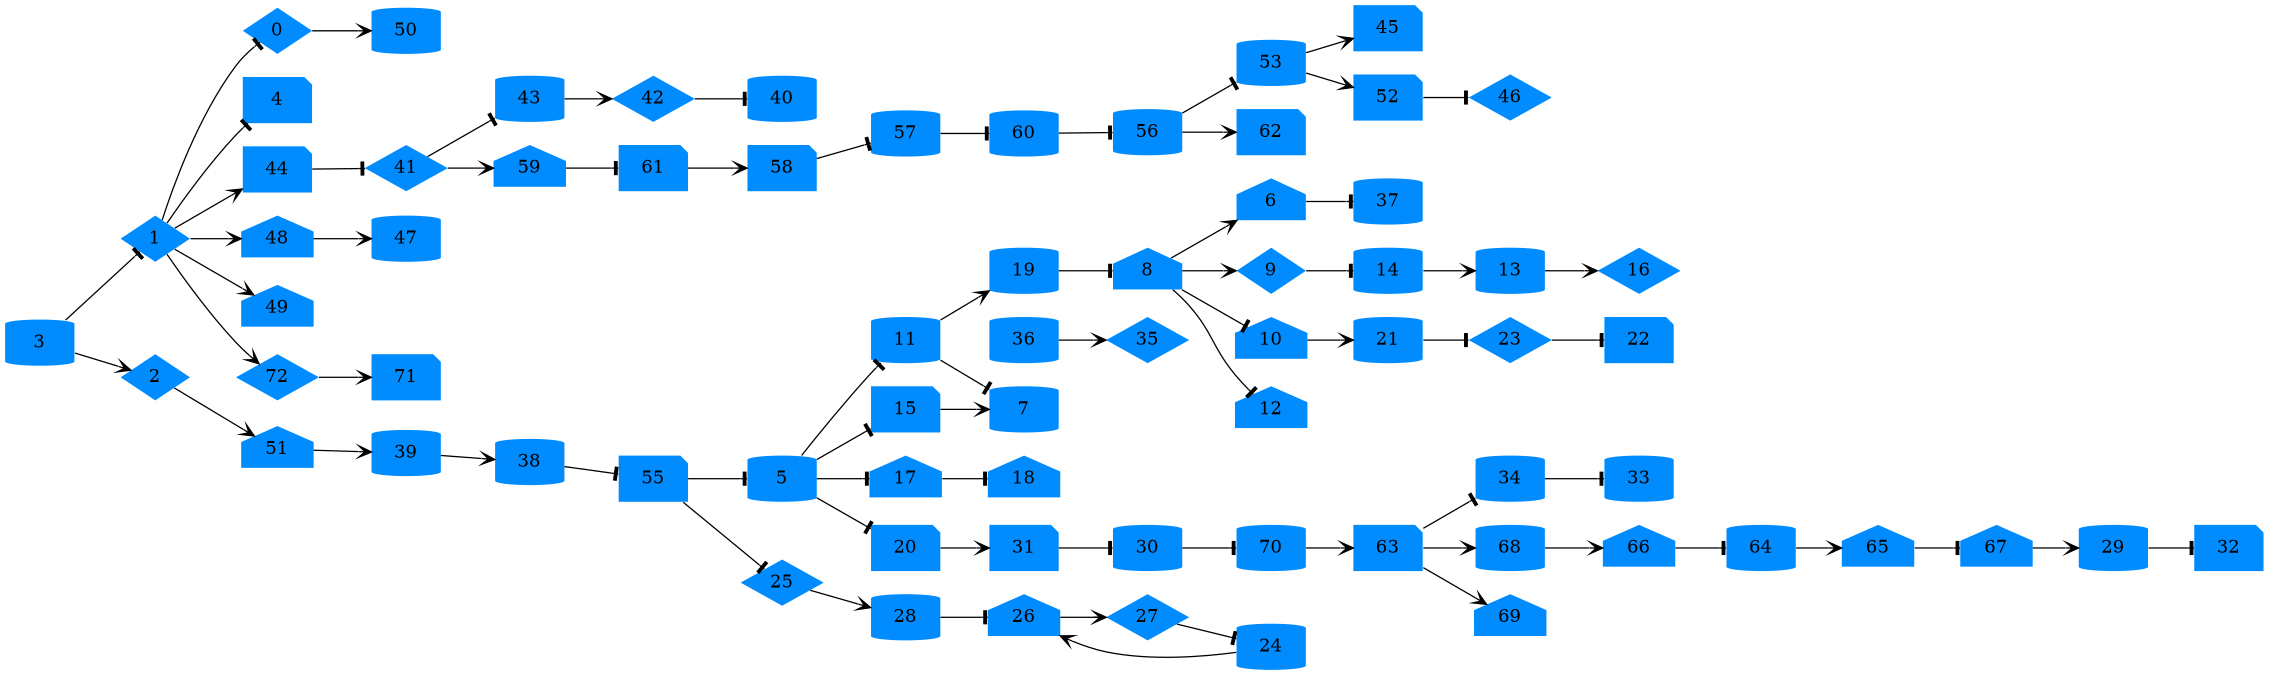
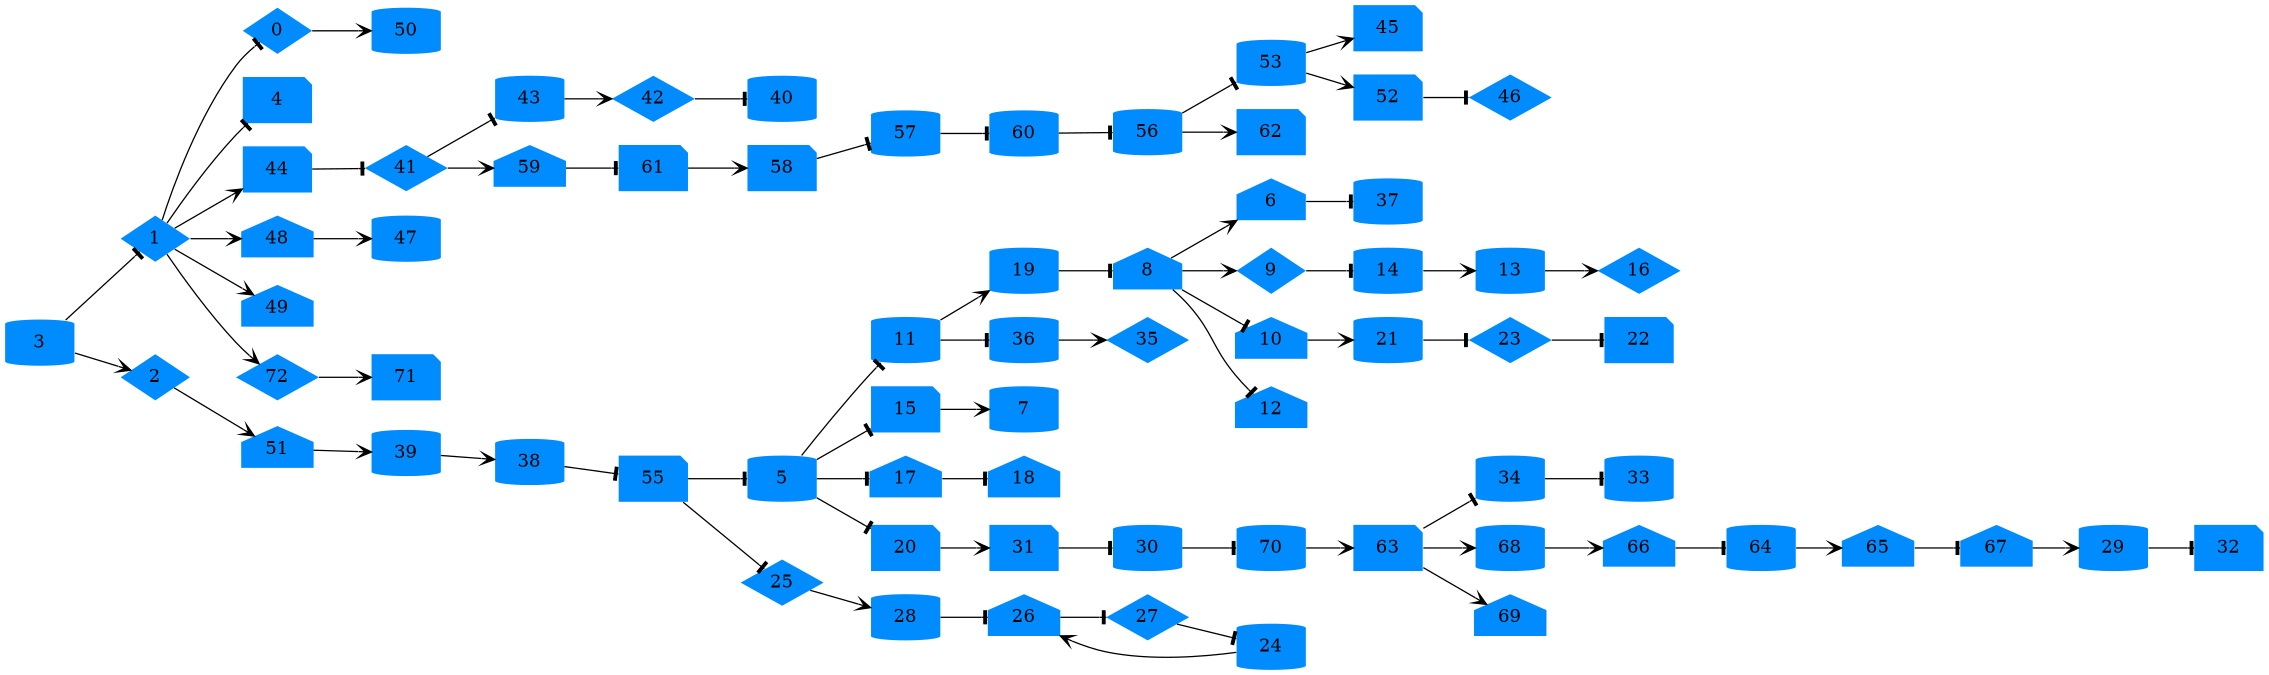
edge "11" -> "7": now "11" -> "36"
edge "26" -> "27": arrowhead vee -> tee
